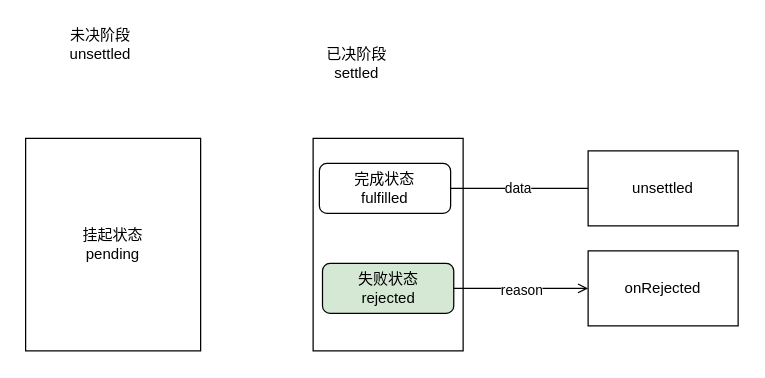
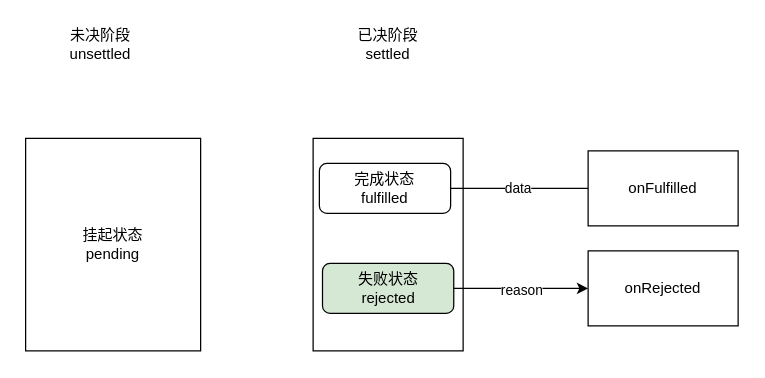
node "已决阶段 settled": moved (357, 63) -> (388, 44)
node "unsettled": label "unsettled" -> "onFulfilled"
edge "失败状态 rejected" -> "onRejected": arrowhead open -> classic
